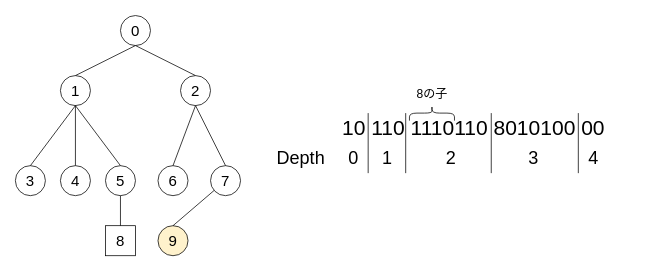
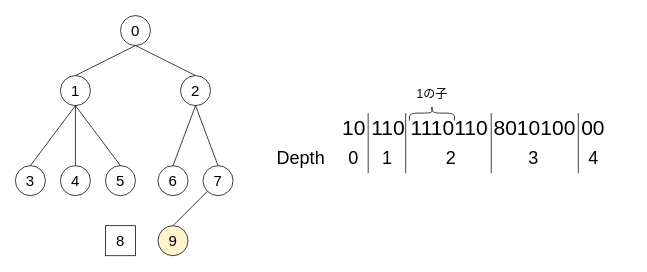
node "8の子": label "8の子" -> "1の子"
node "7": moved (225, 180) -> (218, 180)
edge "5" -- "8": removed
